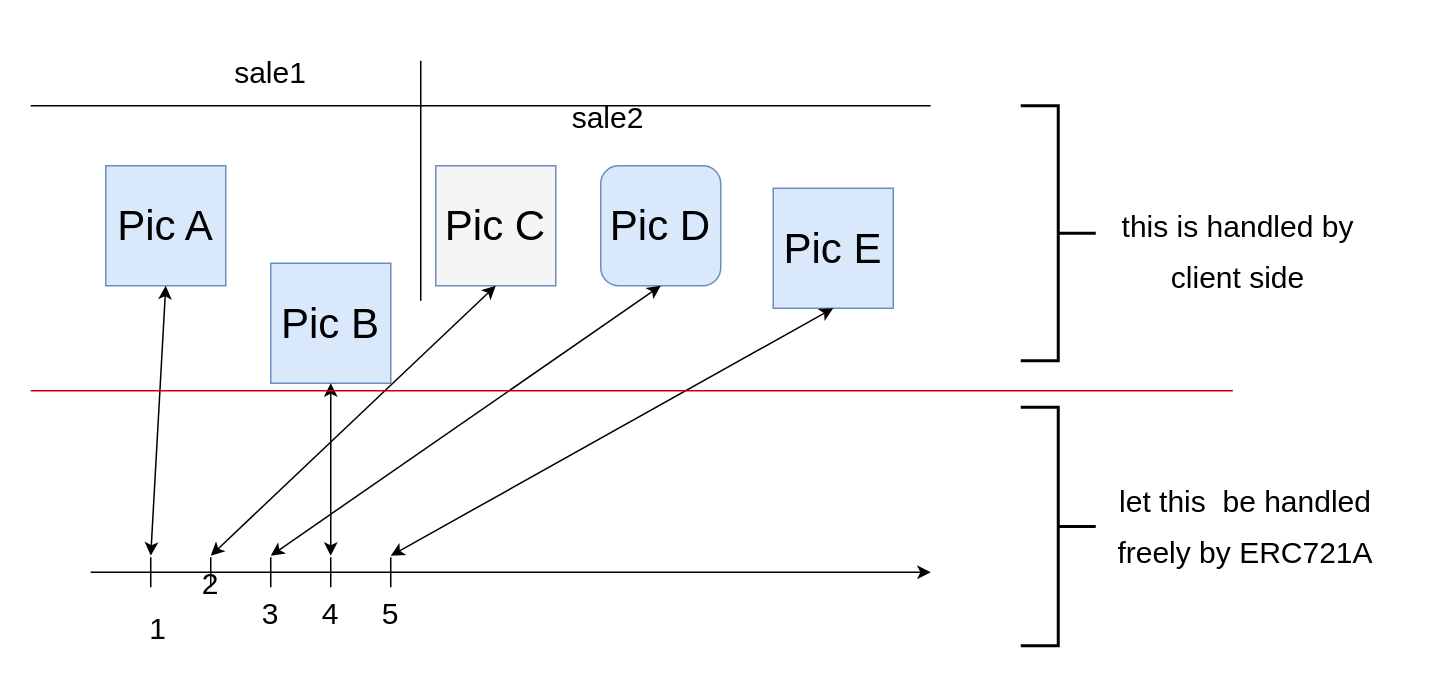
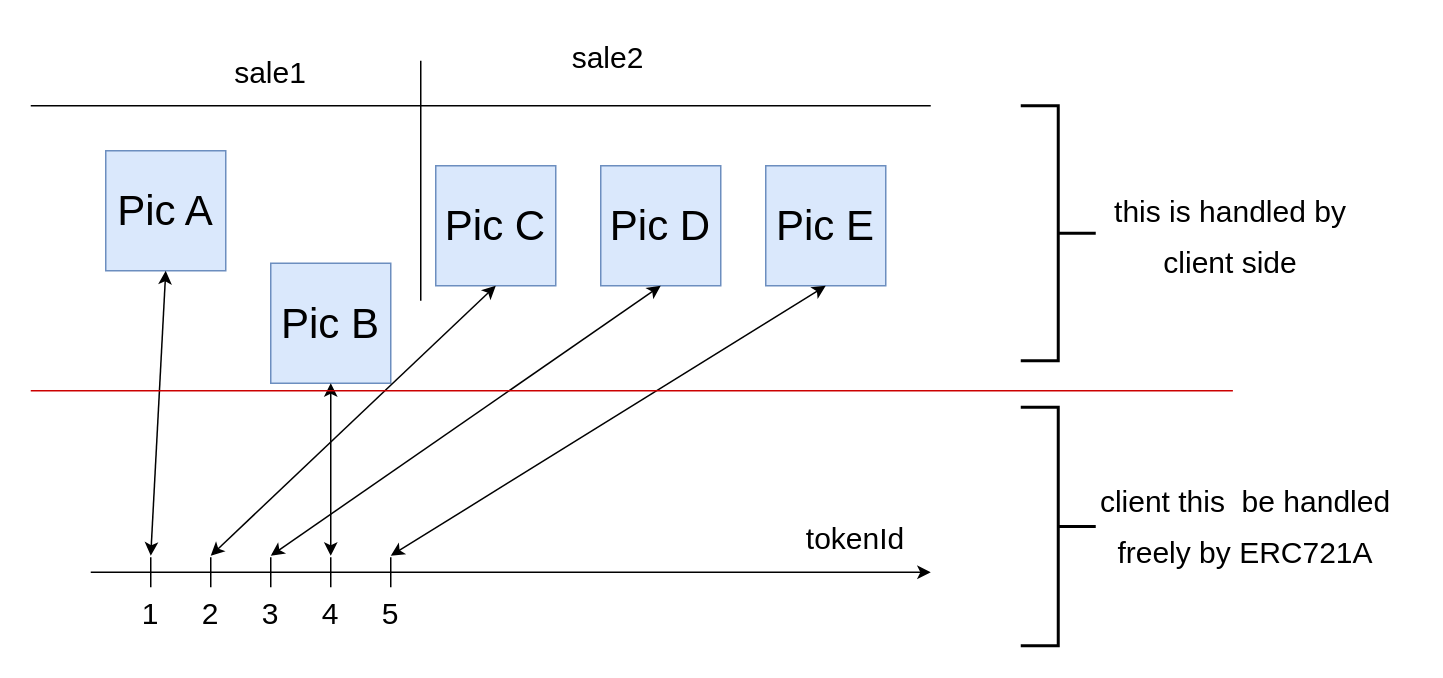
node "sale2": moved (608, 113) -> (608, 53)
node "Pic A": moved (166, 226) -> (166, 211)
node "Pic C": fillcolor #f5f5f5 -> #dae8fc
node "Pic D": shape rounded rectangle -> rectangle
node "Pic E": moved (833, 248) -> (826, 226)
node "this is handled by client side": moved (1238, 248) -> (1231, 233)
node "let this be handled freely by ERC721A": label "let this be handled freely by ERC721A" -> "client this be handled freely by ERC721A"
node "tokenId": added
node "2": moved (211, 580) -> (211, 610)
node "1": moved (158, 625) -> (151, 610)
